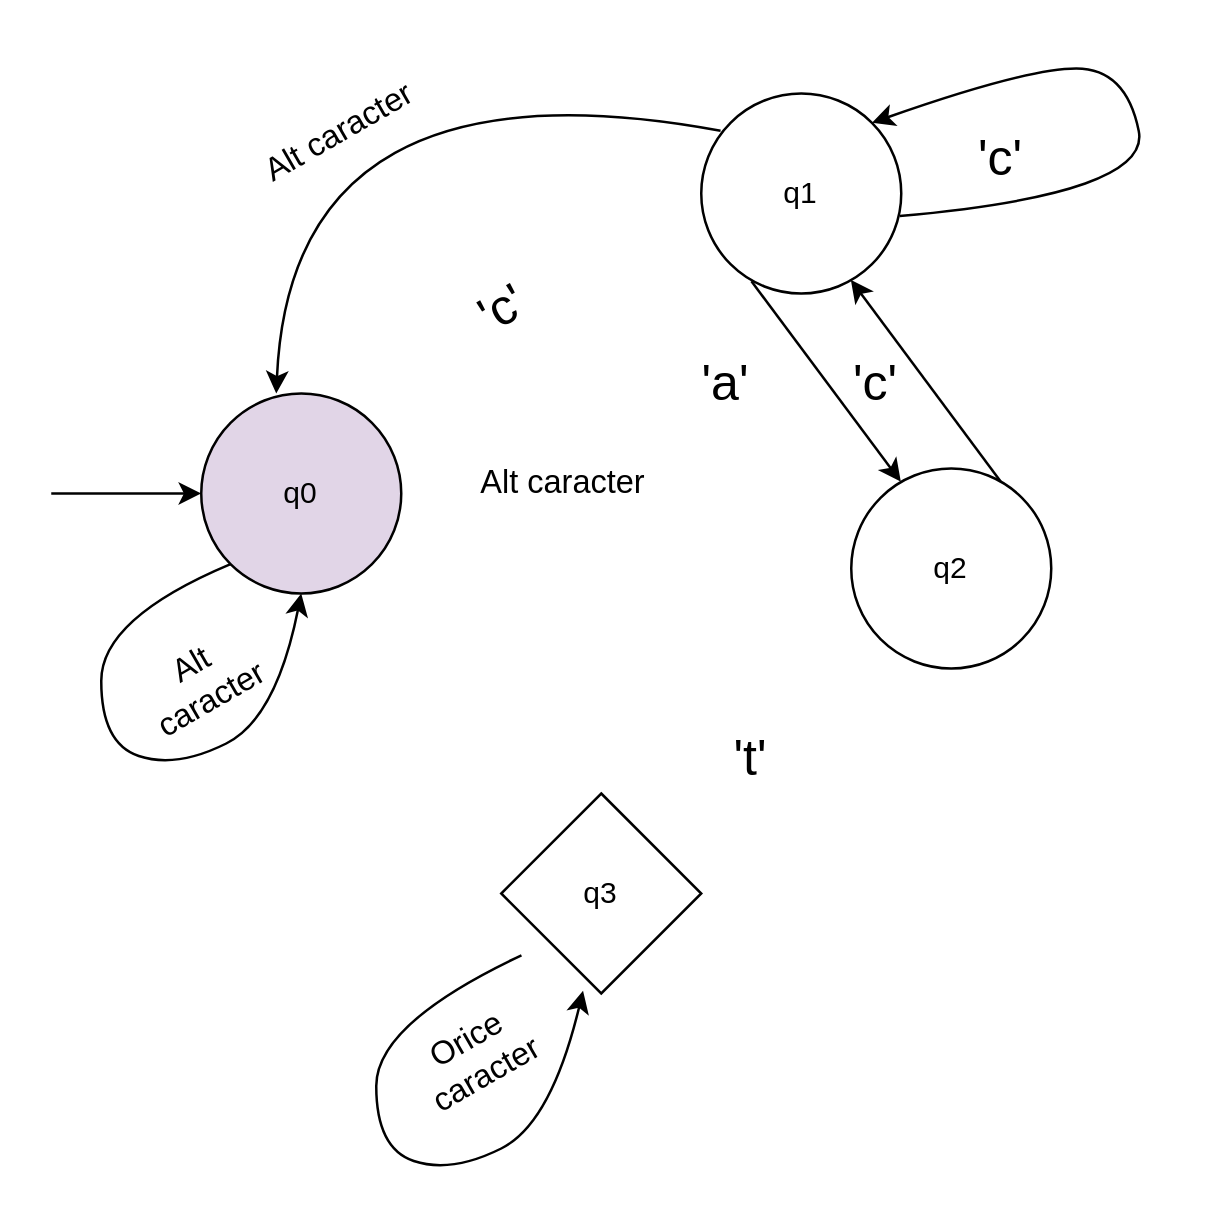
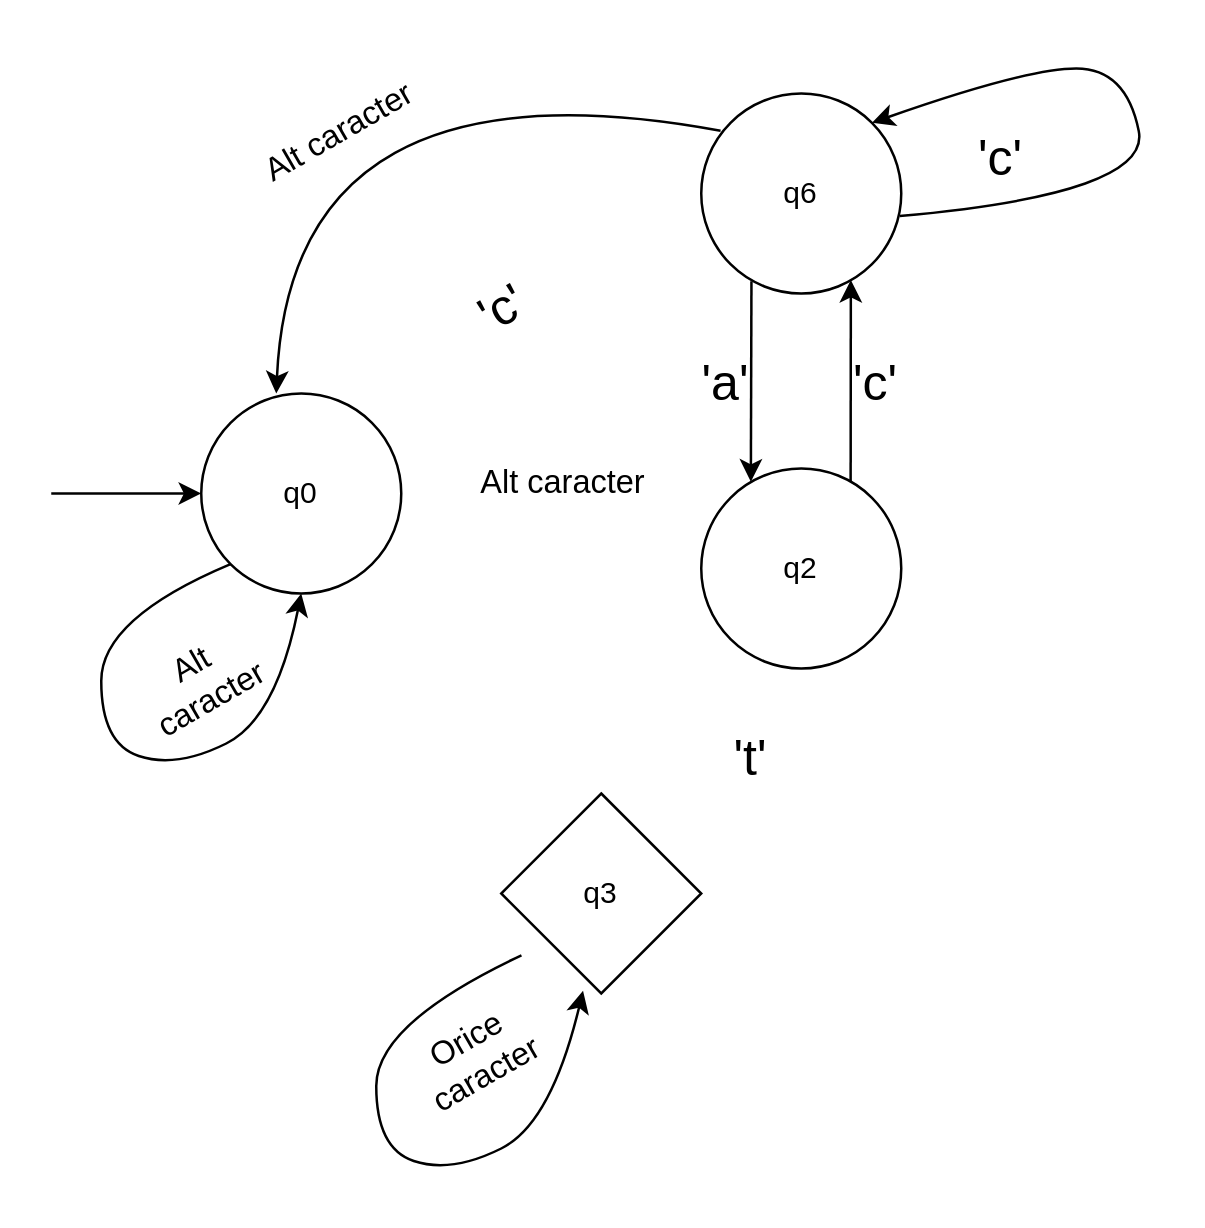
node "q1": label "q1" -> "q6"
node "q0": fillcolor #e1d5e7 -> #ffffff
node "q2": moved (951, 568) -> (801, 568)
